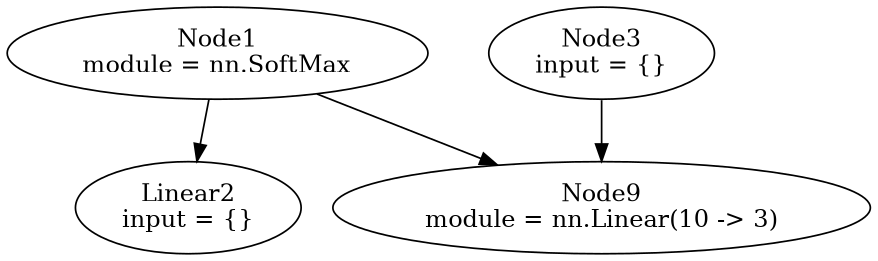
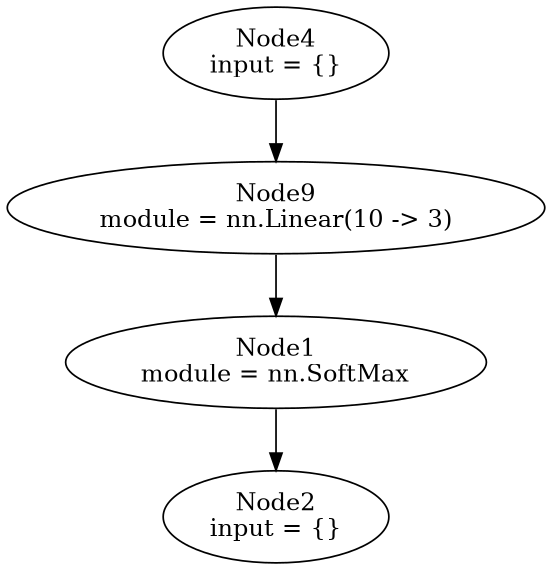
node "Node3 input = {}": label "Node3 input = {}" -> "Node4 input = {}"
edge "Node1 module = nn.SoftMax" -> "Node9 module = nn.Linear(10 -> 3)": reversed
node "Linear2 input = {}": label "Linear2 input = {}" -> "Node2 input = {}"
